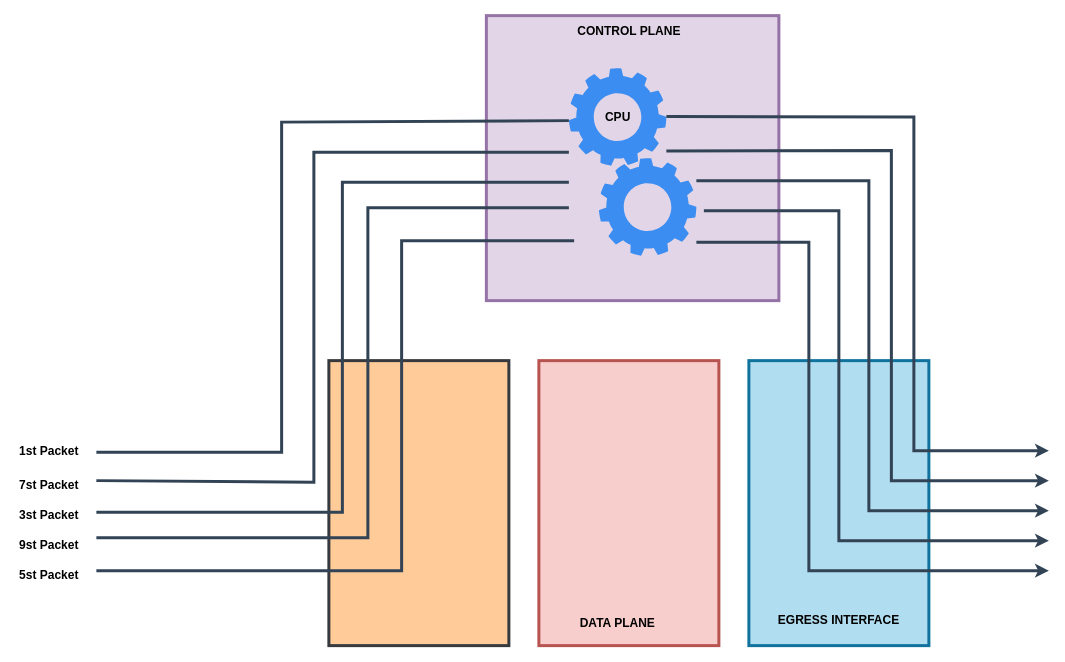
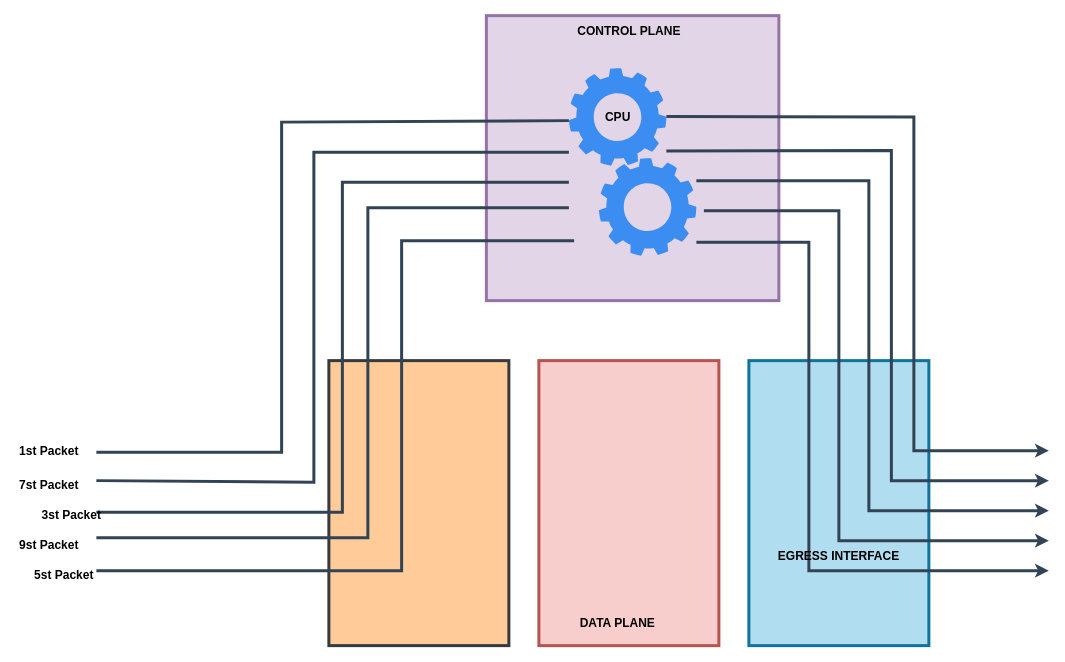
node "3st Packet": moved (49, 514) -> (72, 514)
node "5st Packet": moved (49, 574) -> (64, 574)
node "EGRESS INTERFACE": moved (839, 619) -> (839, 555)
